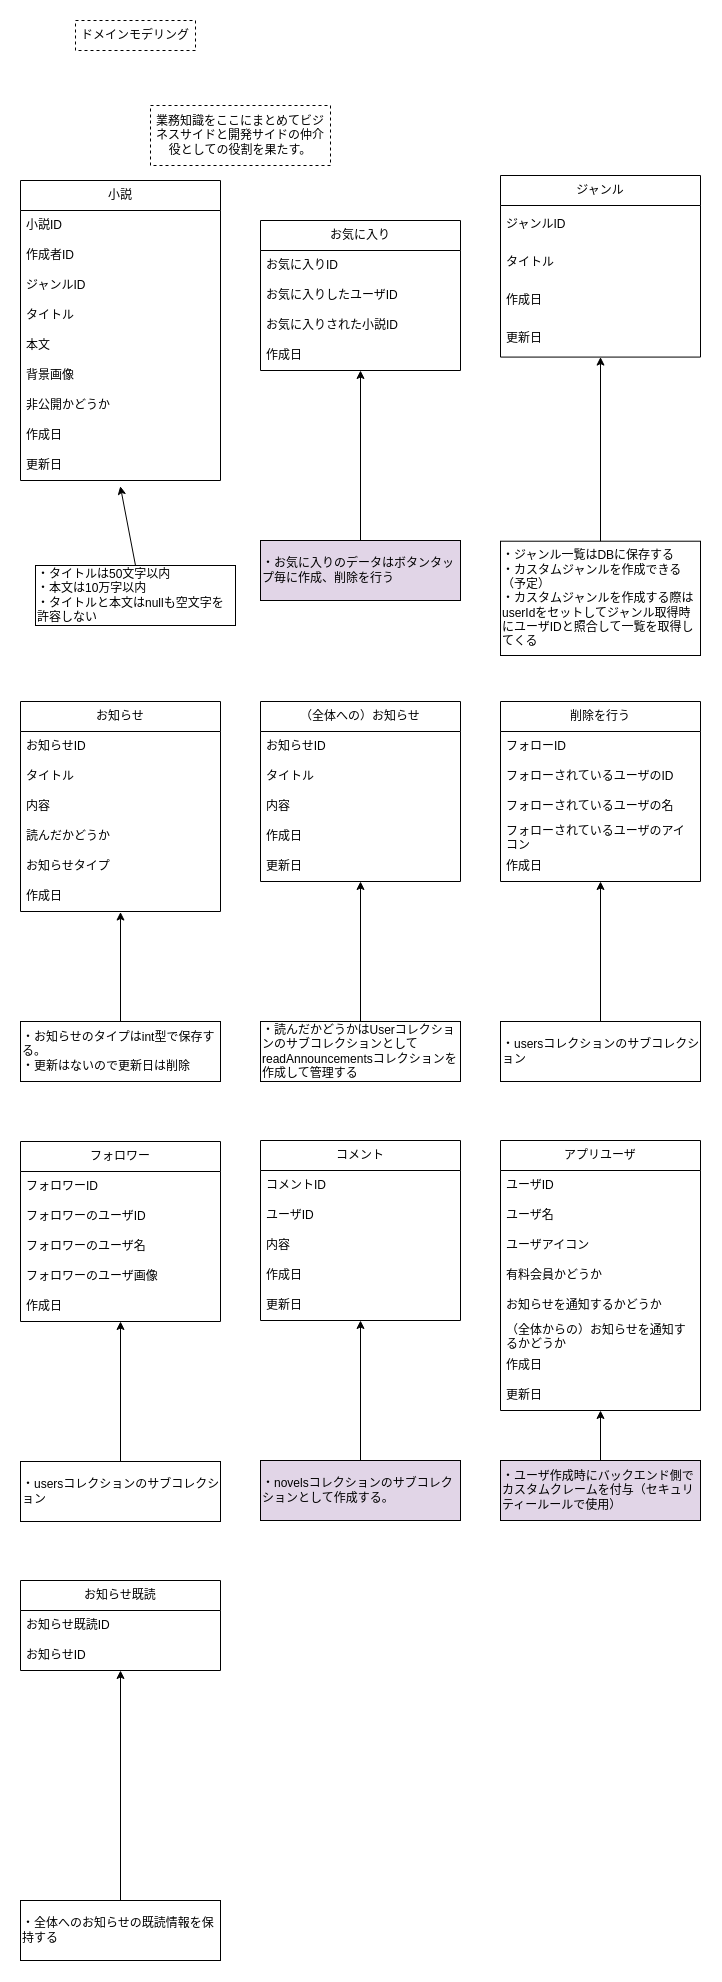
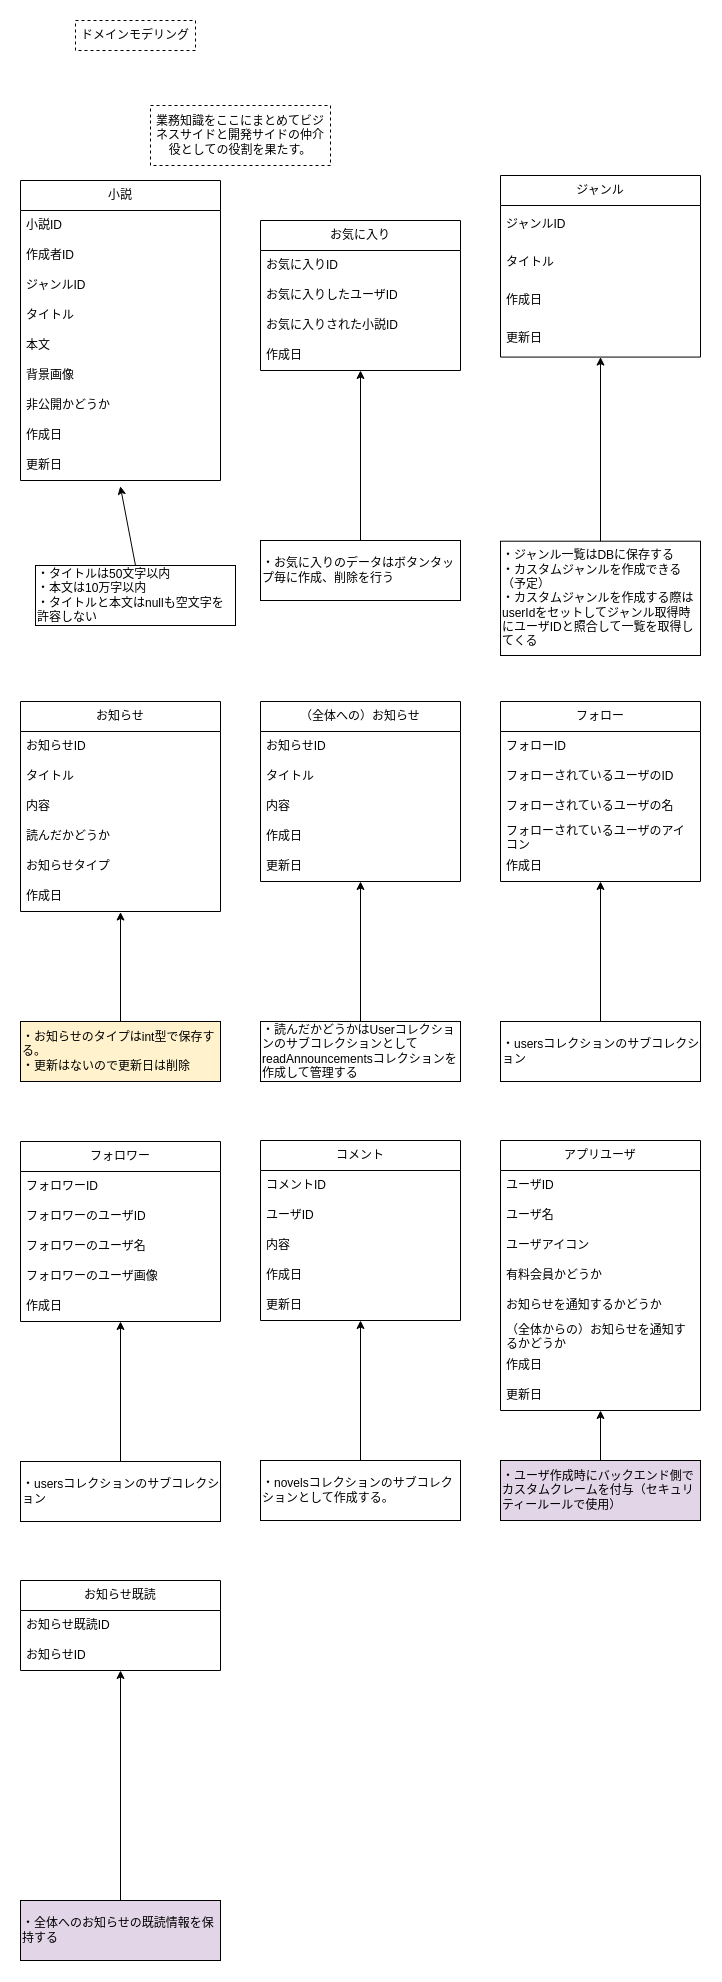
node "・お気に入りのデータはボタンタップ毎に作成、削除を行う": fillcolor #e1d5e7 -> #ffffff
node "削除を行う": label "削除を行う" -> "フォロー"
node "・お知らせのタイプはint型で保存する。 ・更新はないので更新日は削除": fillcolor #ffffff -> #fff2cc
node "・novelsコレクションのサブコレクションとして作成する。": fillcolor #e1d5e7 -> #ffffff
node "・全体へのお知らせの既読情報を保持する": fillcolor #ffffff -> #e1d5e7
